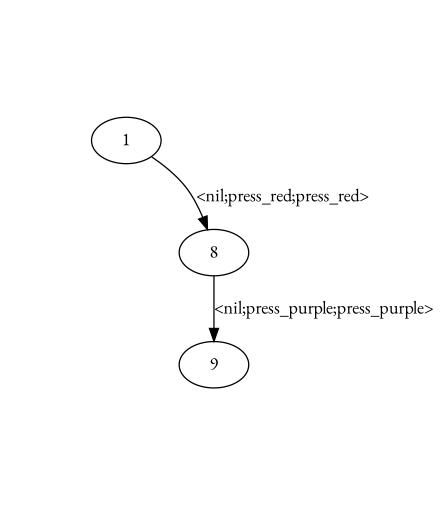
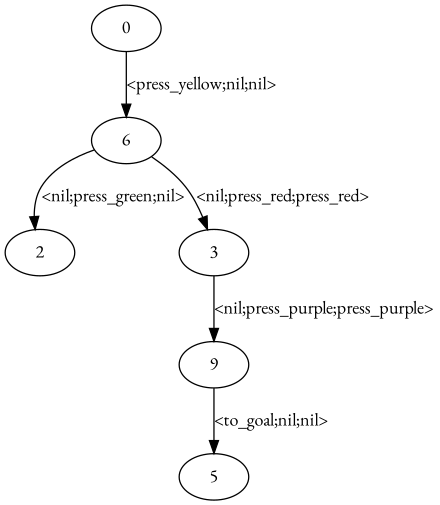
node "0": added
node "1": label "1" -> "6"
node "2": added
node "8": label "8" -> "3"
node "5": added
